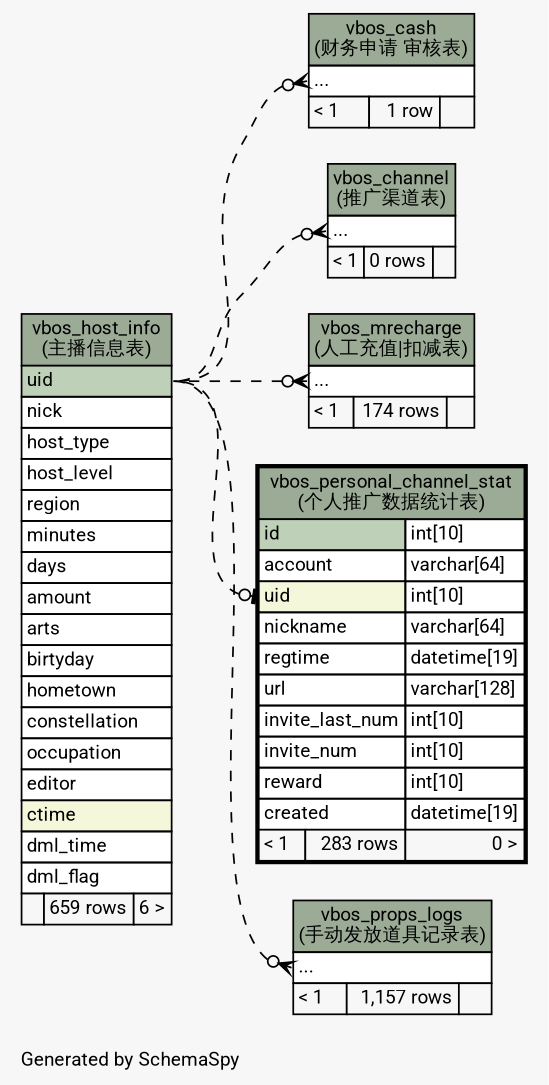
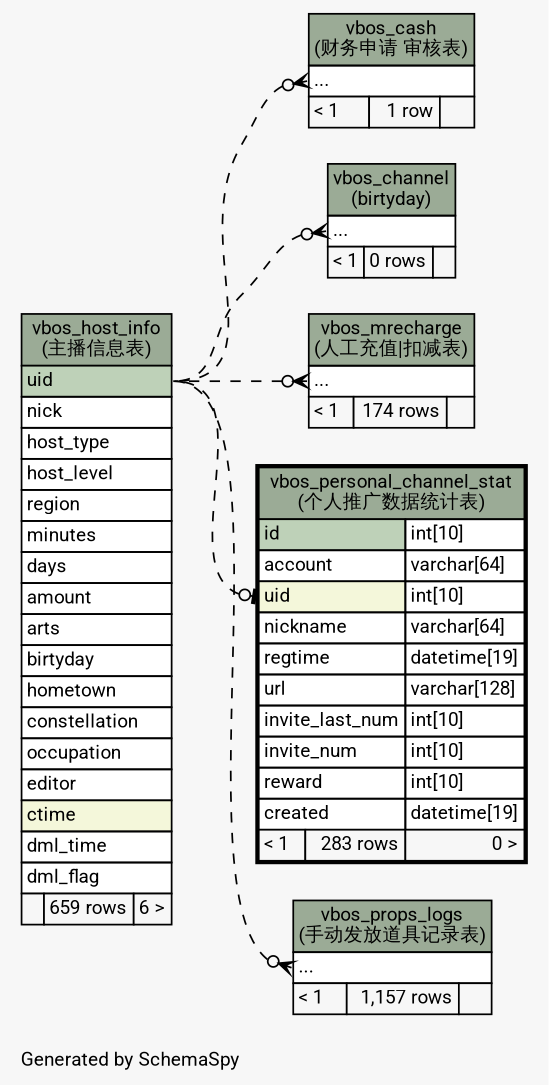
node "vbos_channel": text "(推广渠道表)" -> "(birtyday)"
